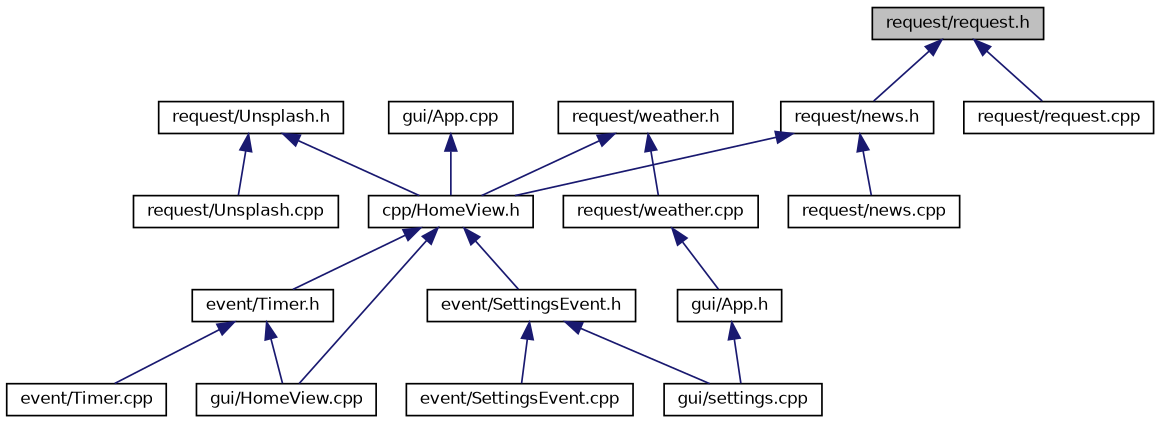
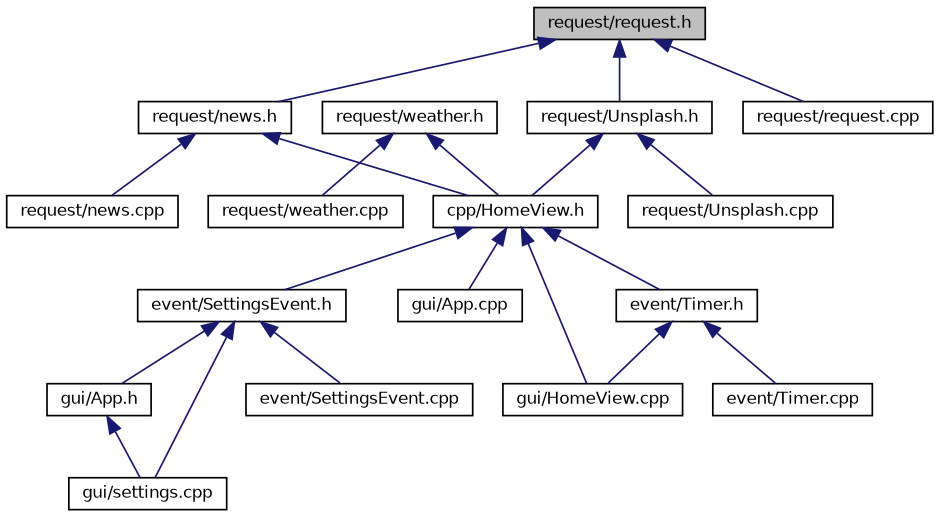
edge "request/Unsplash.h" -> "request/request.h": added
edge "cpp/HomeView.h" -> "gui/App.cpp": reversed
edge "gui/App.h" -> "request/weather.cpp": now "gui/App.h" -> "event/SettingsEvent.h"
